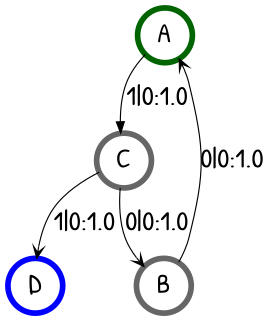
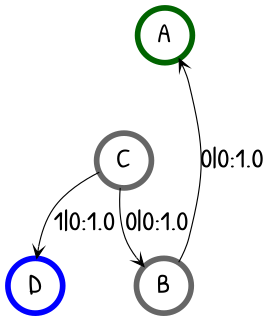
edge "A" -> "C": removed, label "1|0:1.0"
